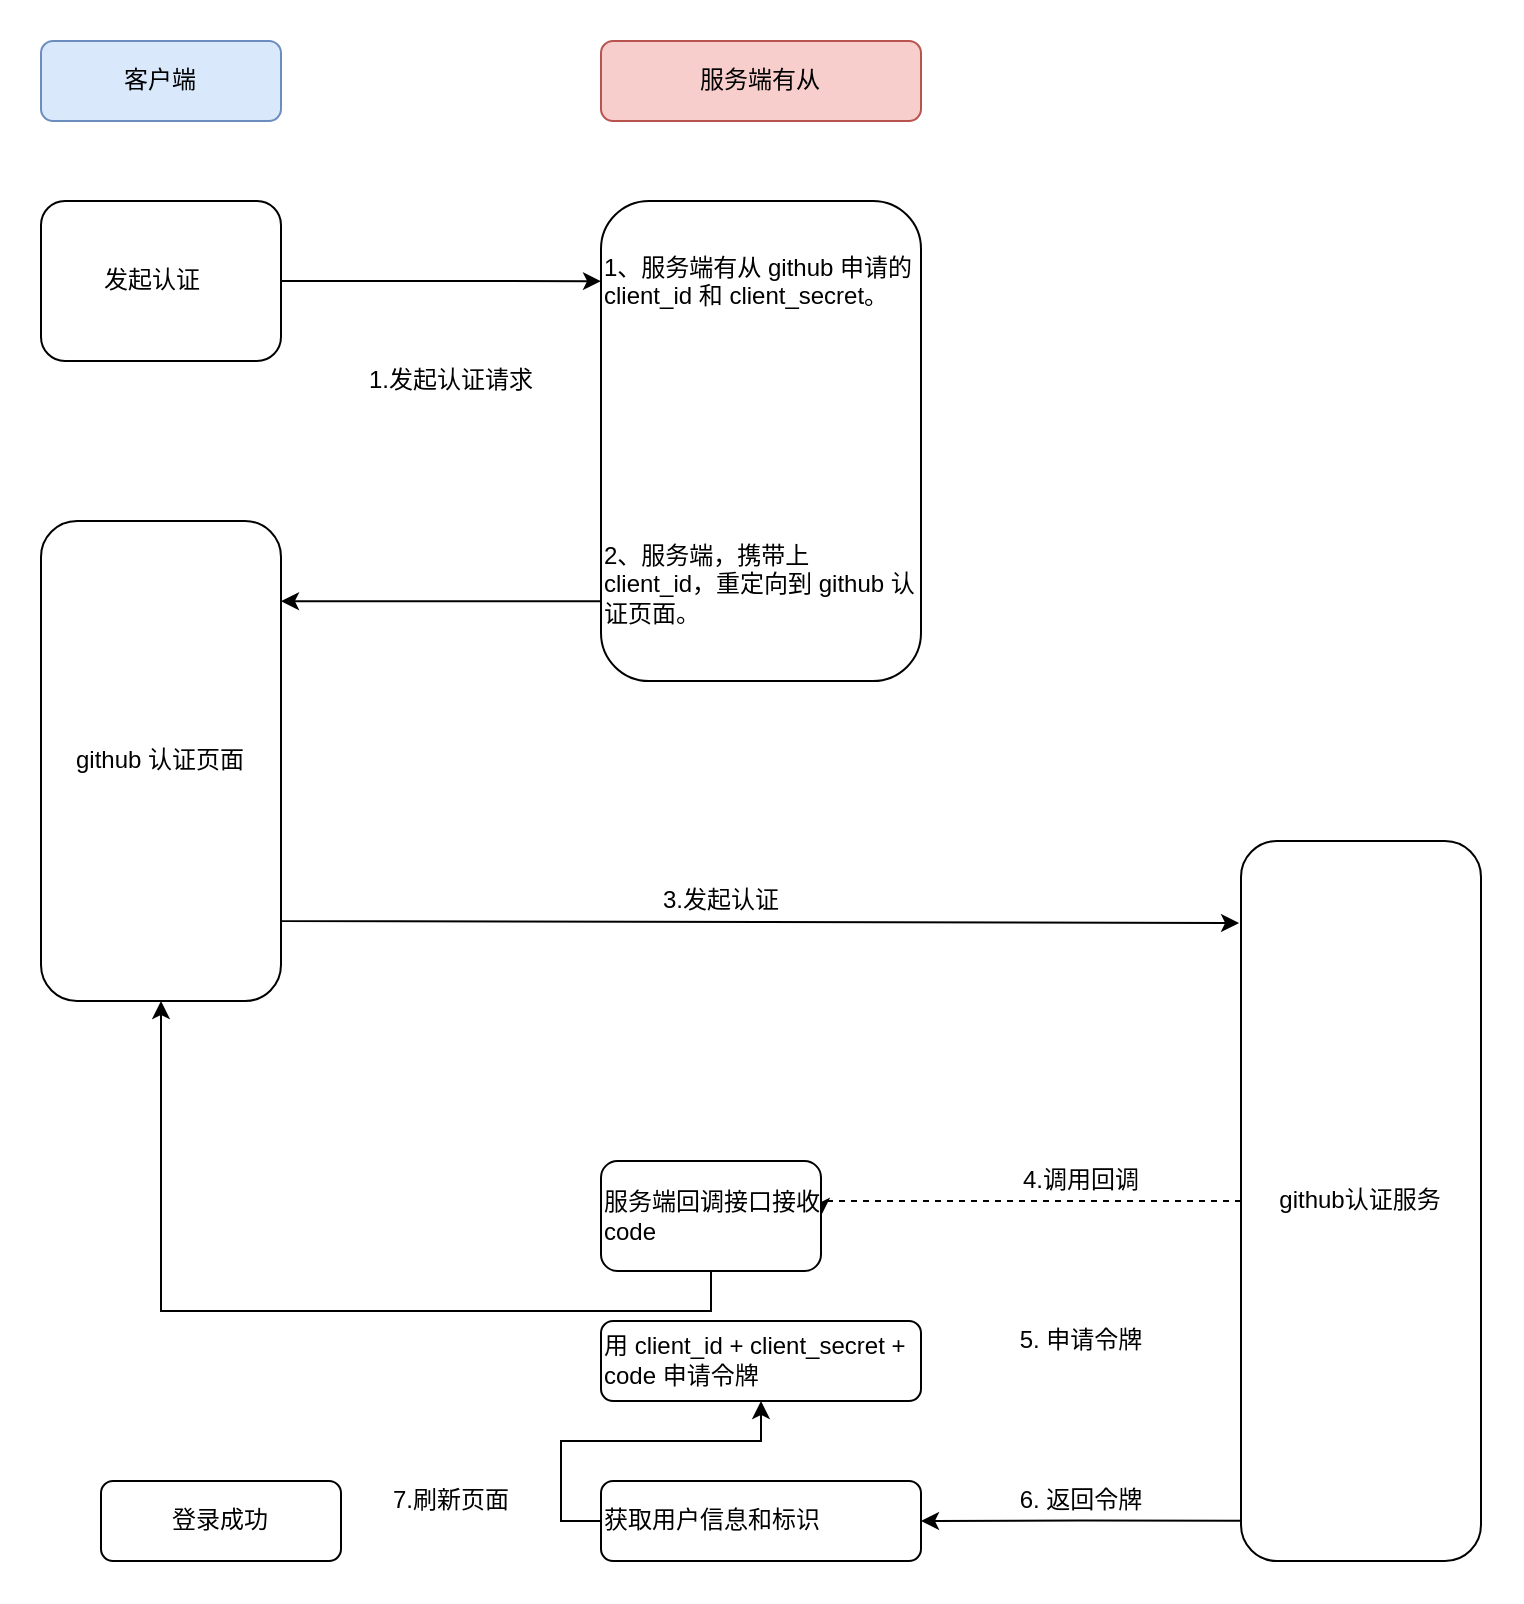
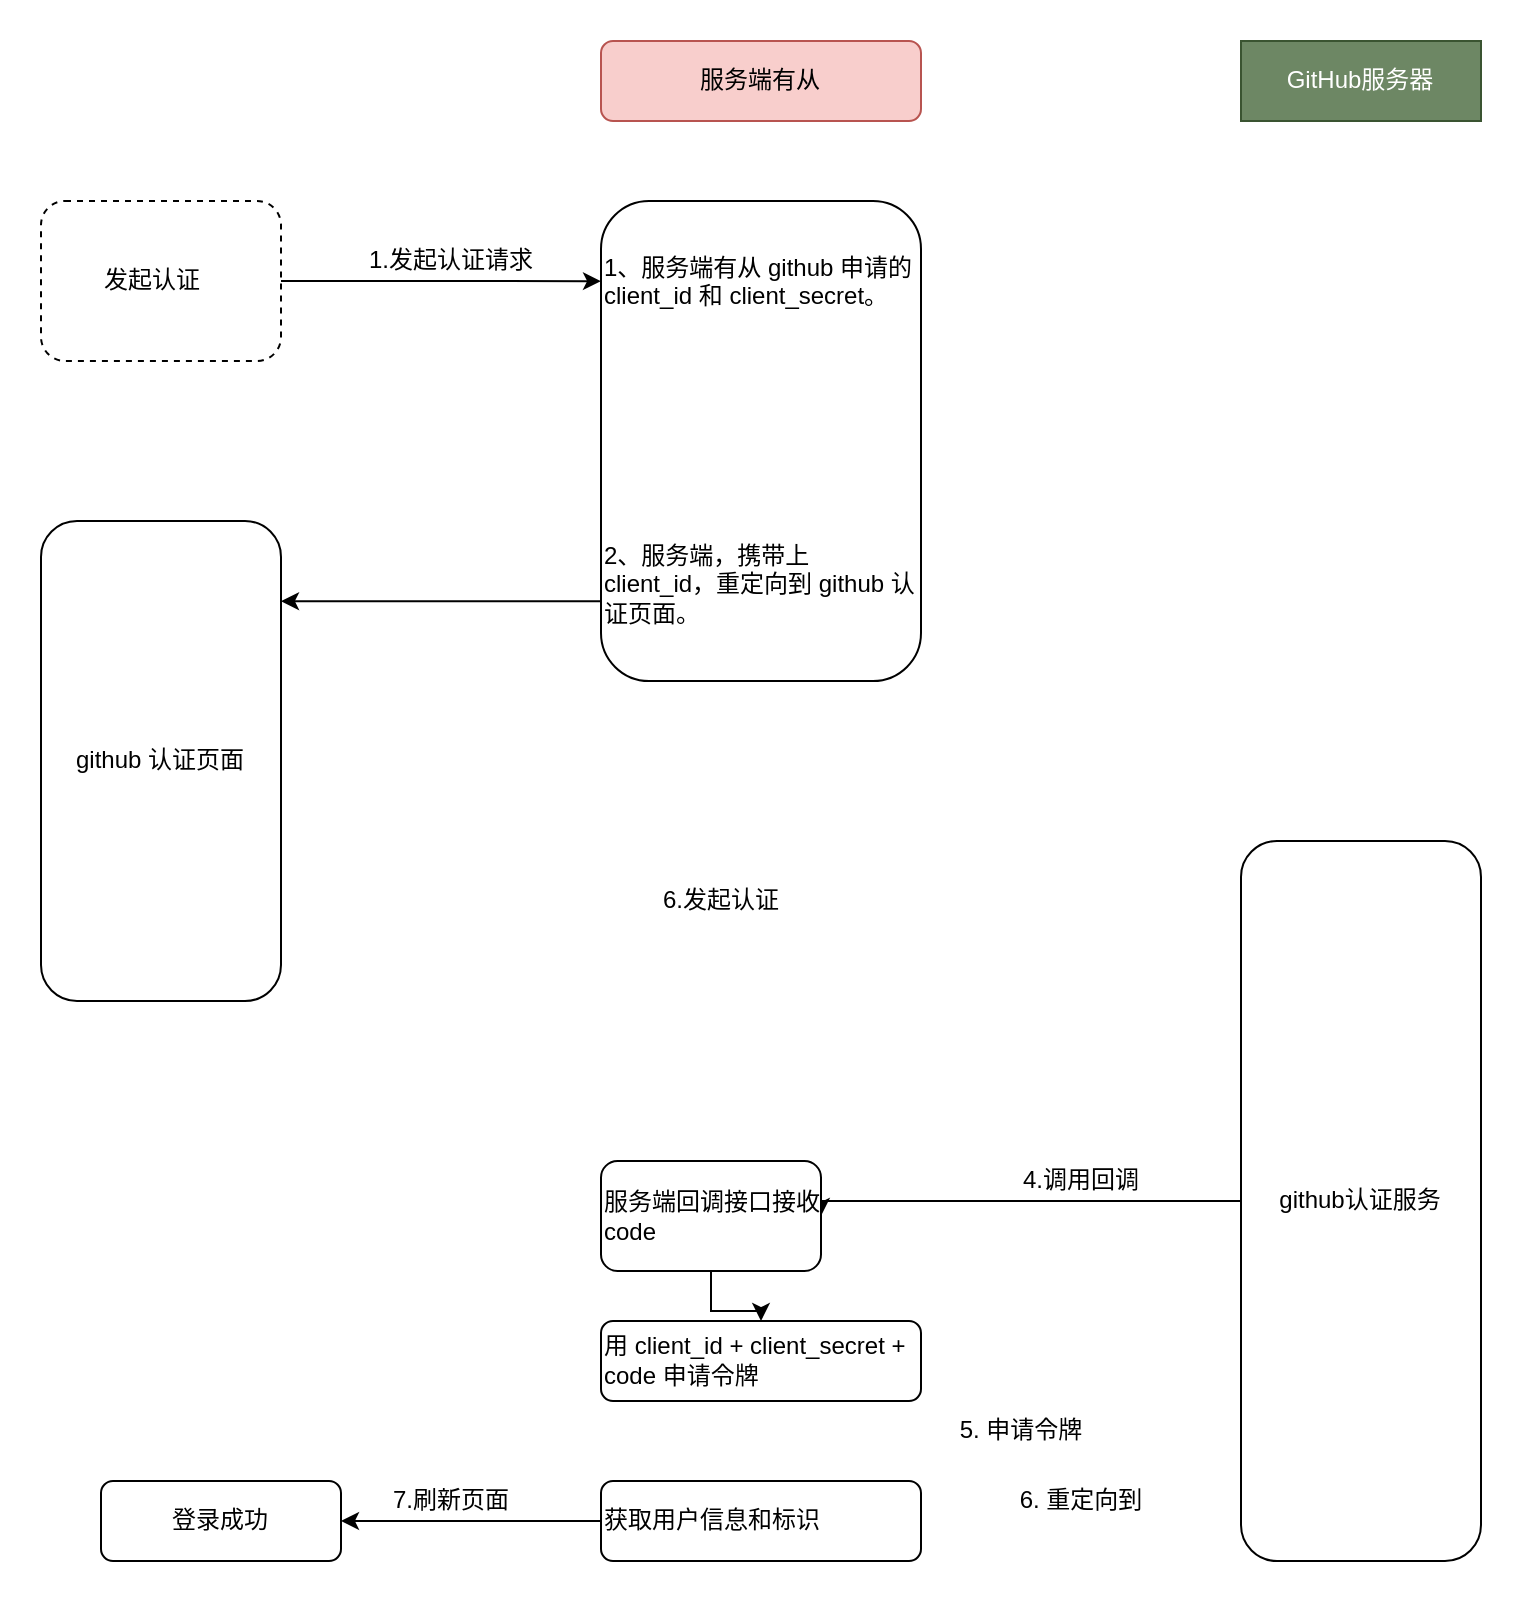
node "客户端": removed
node "GitHub服务器": added
node "发起认证": style solid -> dashed
node "1.发起认证请求": moved (451, 381) -> (451, 261)
node "3.发起认证": label "3.发起认证" -> "6.发起认证"
edge "github 认证页面" -> "github认证服务": removed
edge "github认证服务" -> "服务端回调接口接收code": style dashed -> solid
edge "服务端回调接口接收code" -> "github 认证页面": now "服务端回调接口接收code" -> "用 client_id + client_secret + code 申请令牌"
node "5. 申请令牌": moved (1081, 1341) -> (1021, 1431)
edge "获取用户信息和标识" -> "用 client_id + client_secret + code 申请令牌": now "获取用户信息和标识" -> "登录成功"
node "6. 返回令牌": label "6. 返回令牌" -> "6. 重定向到"
edge "github认证服务" -> "获取用户信息和标识": removed
